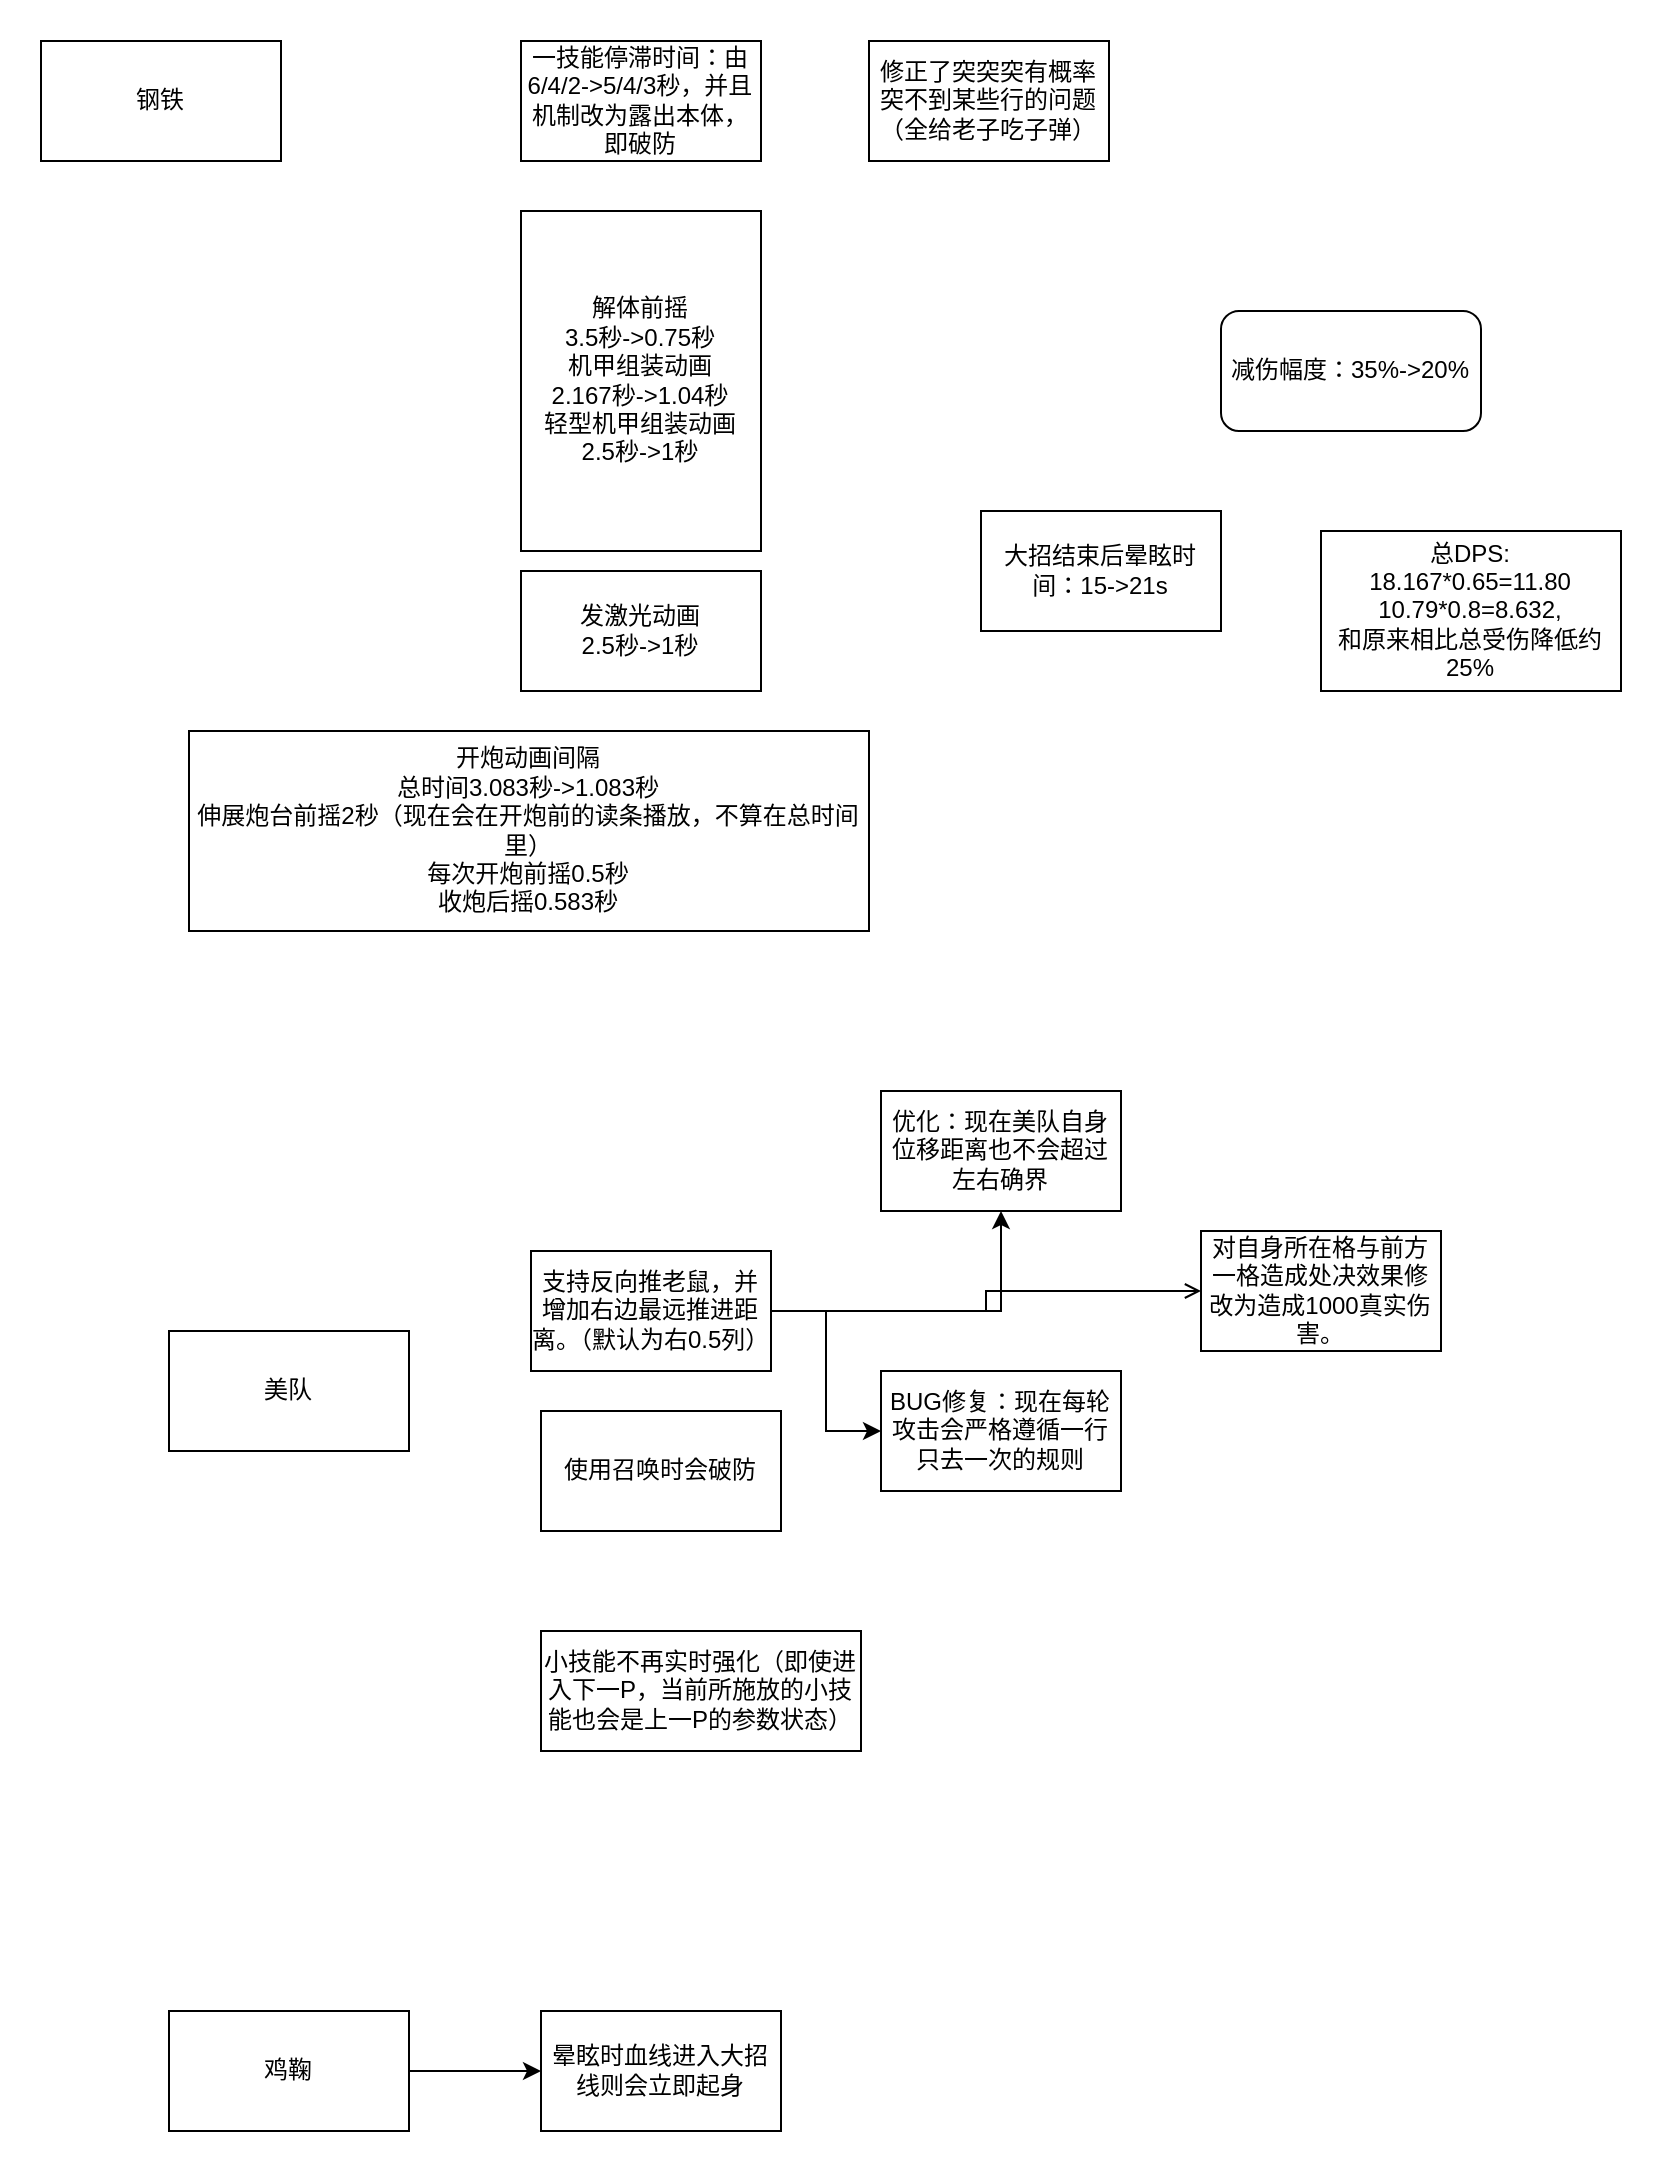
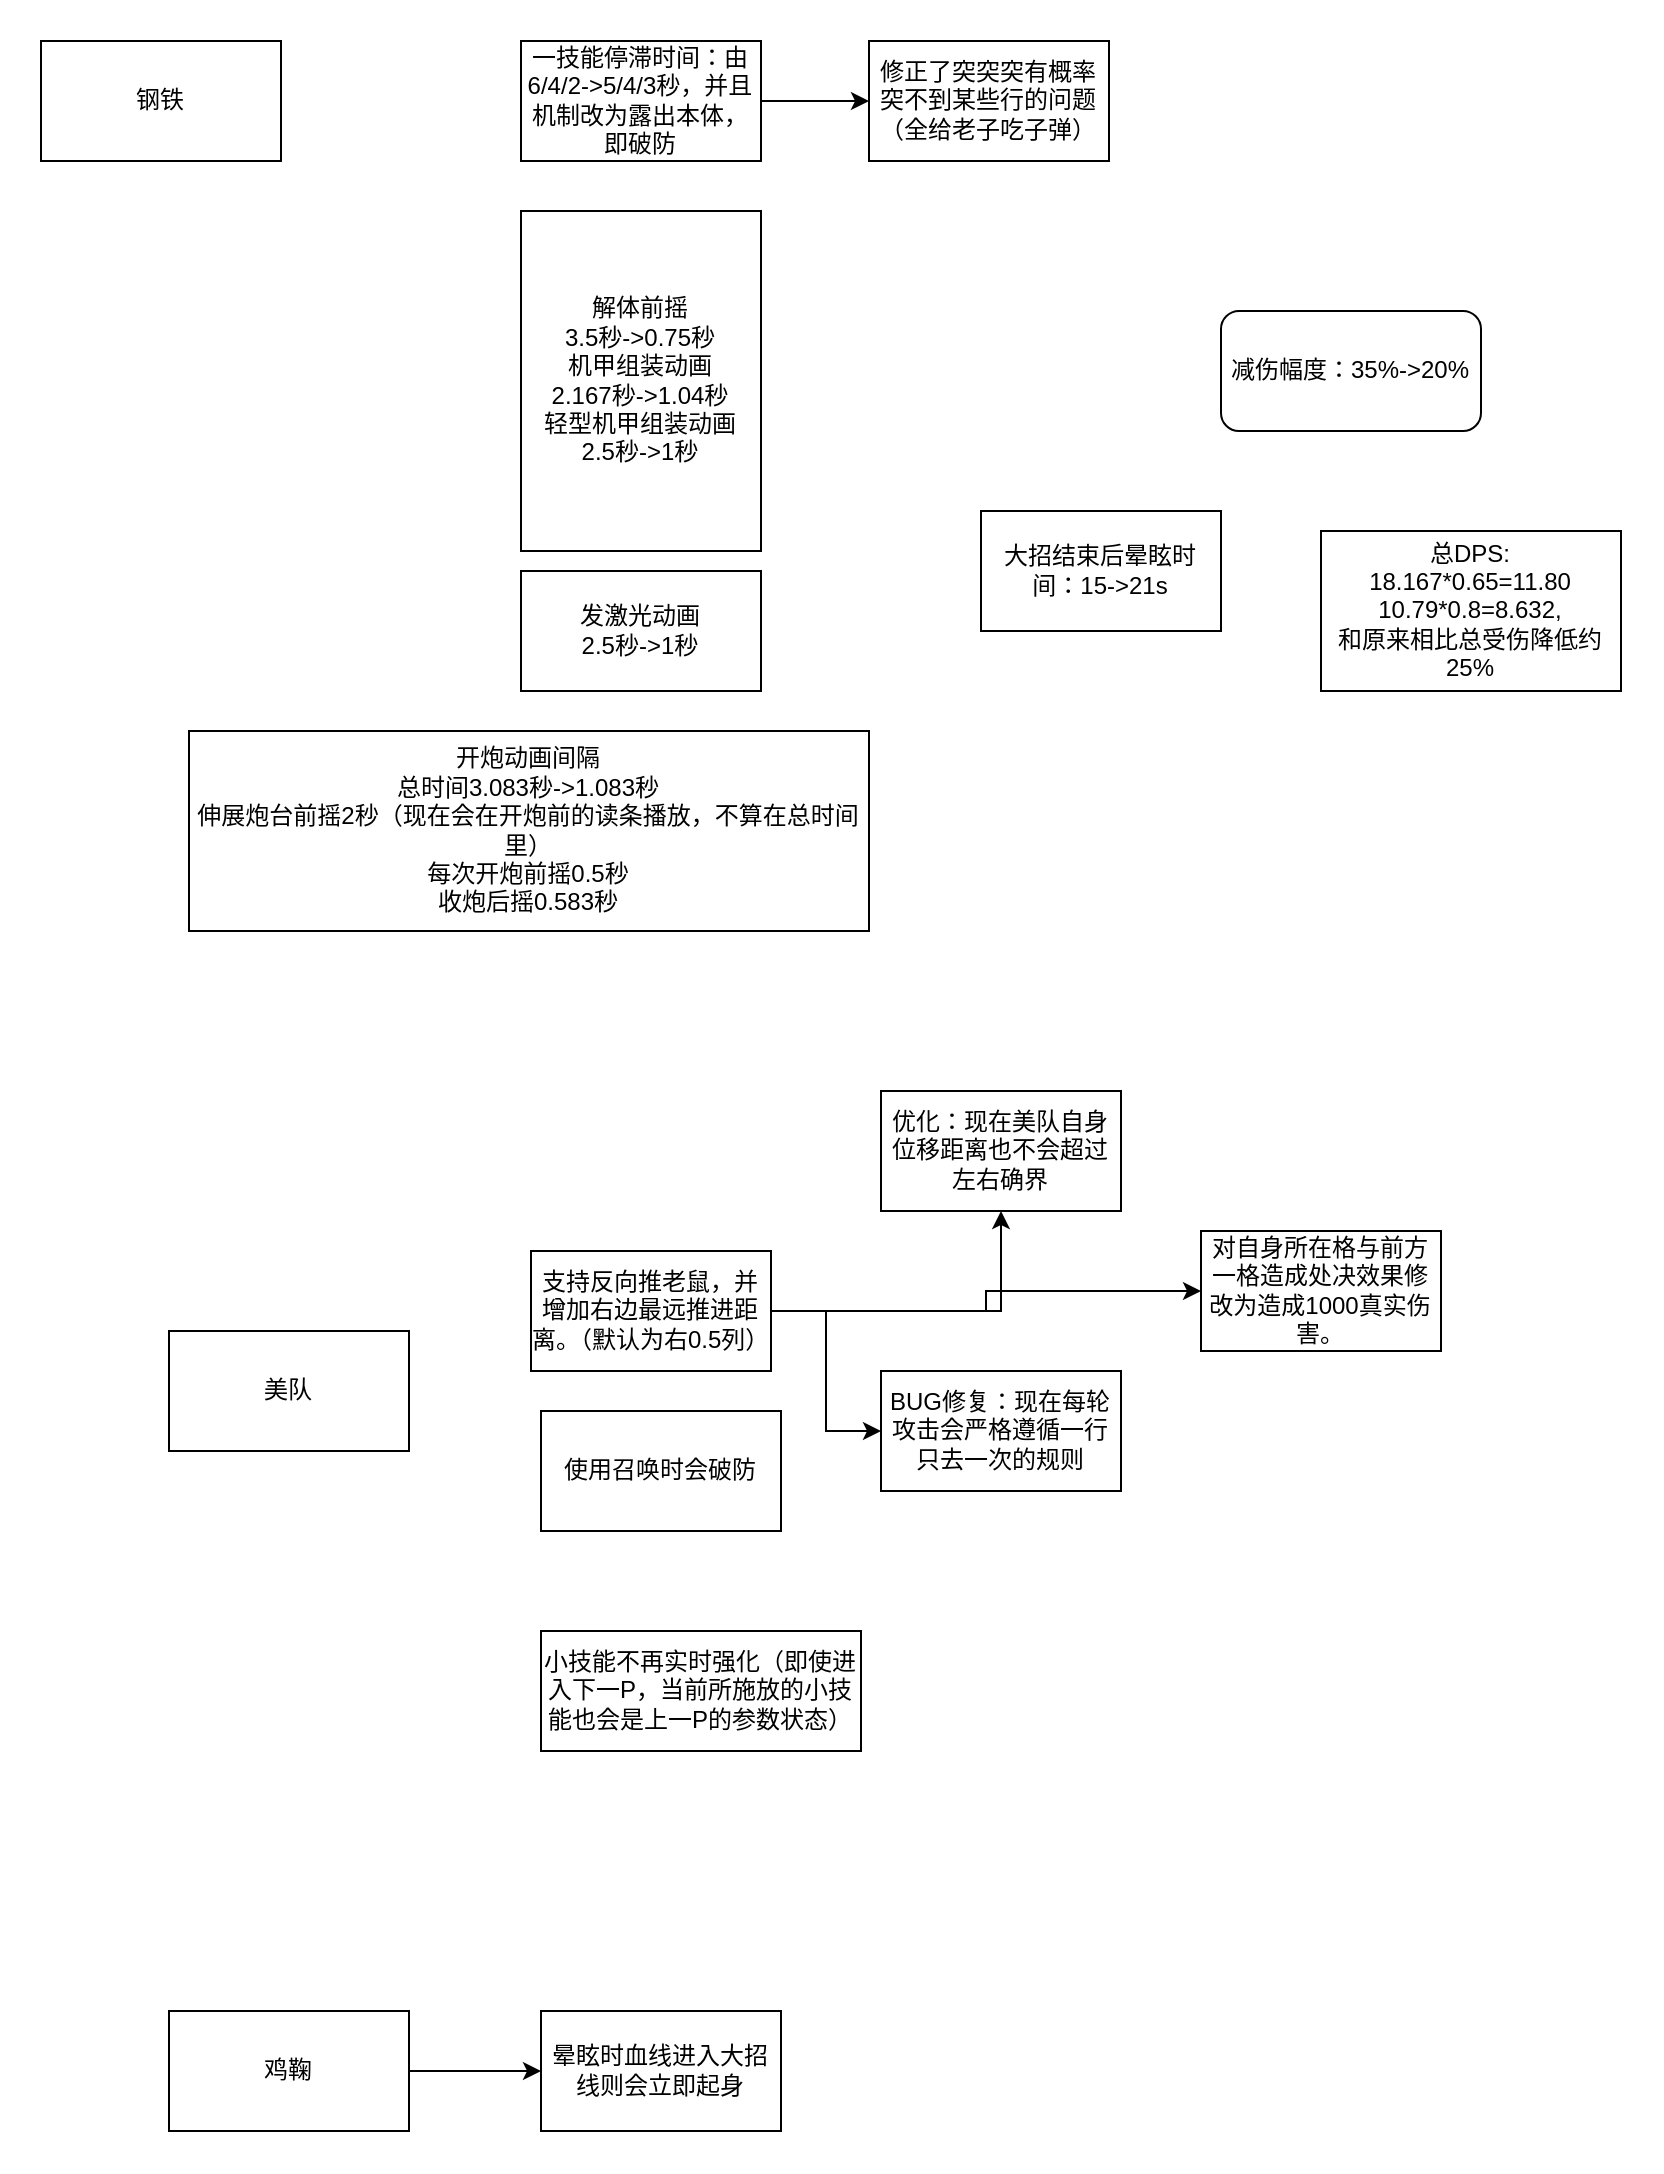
edge "一技能停滞时间：由6/4/2->5/4/3秒，并且机制改为露出本体，即破防" -> "修正了突突突有概率突不到某些行的问题（全给老子吃子弹）": added
edge "支持反向推老鼠，并增加右边最远推进距离。（默认为右0.5列）" -> "对自身所在格与前方一格造成处决效果修改为造成1000真实伤害。": arrowhead open -> classic
